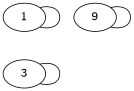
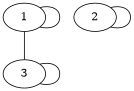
node "9": label "9" -> "2"
edge "1" -- "3": added
